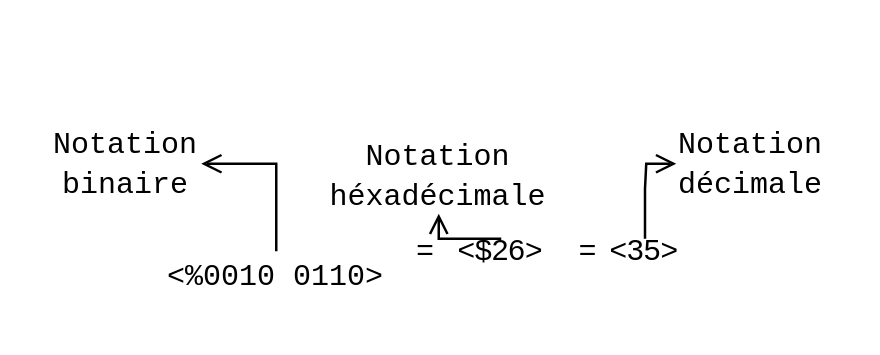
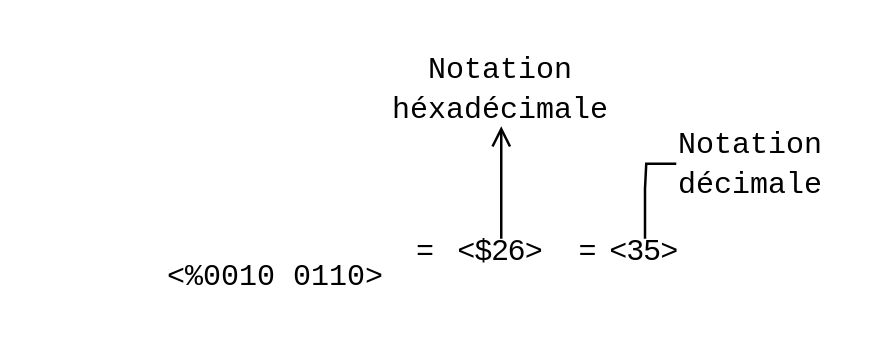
node "Notation binaire": removed
edge "<35>" -> "Notation décimale": arrowhead open -> none
edge "<%0010 0110>" -> "Notation binaire": removed
node "Notation héxadécimale": moved (439, 176) -> (501, 89)
